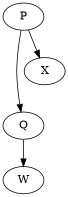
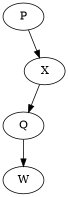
edge "P" -> "Q": now "X" -> "Q"
